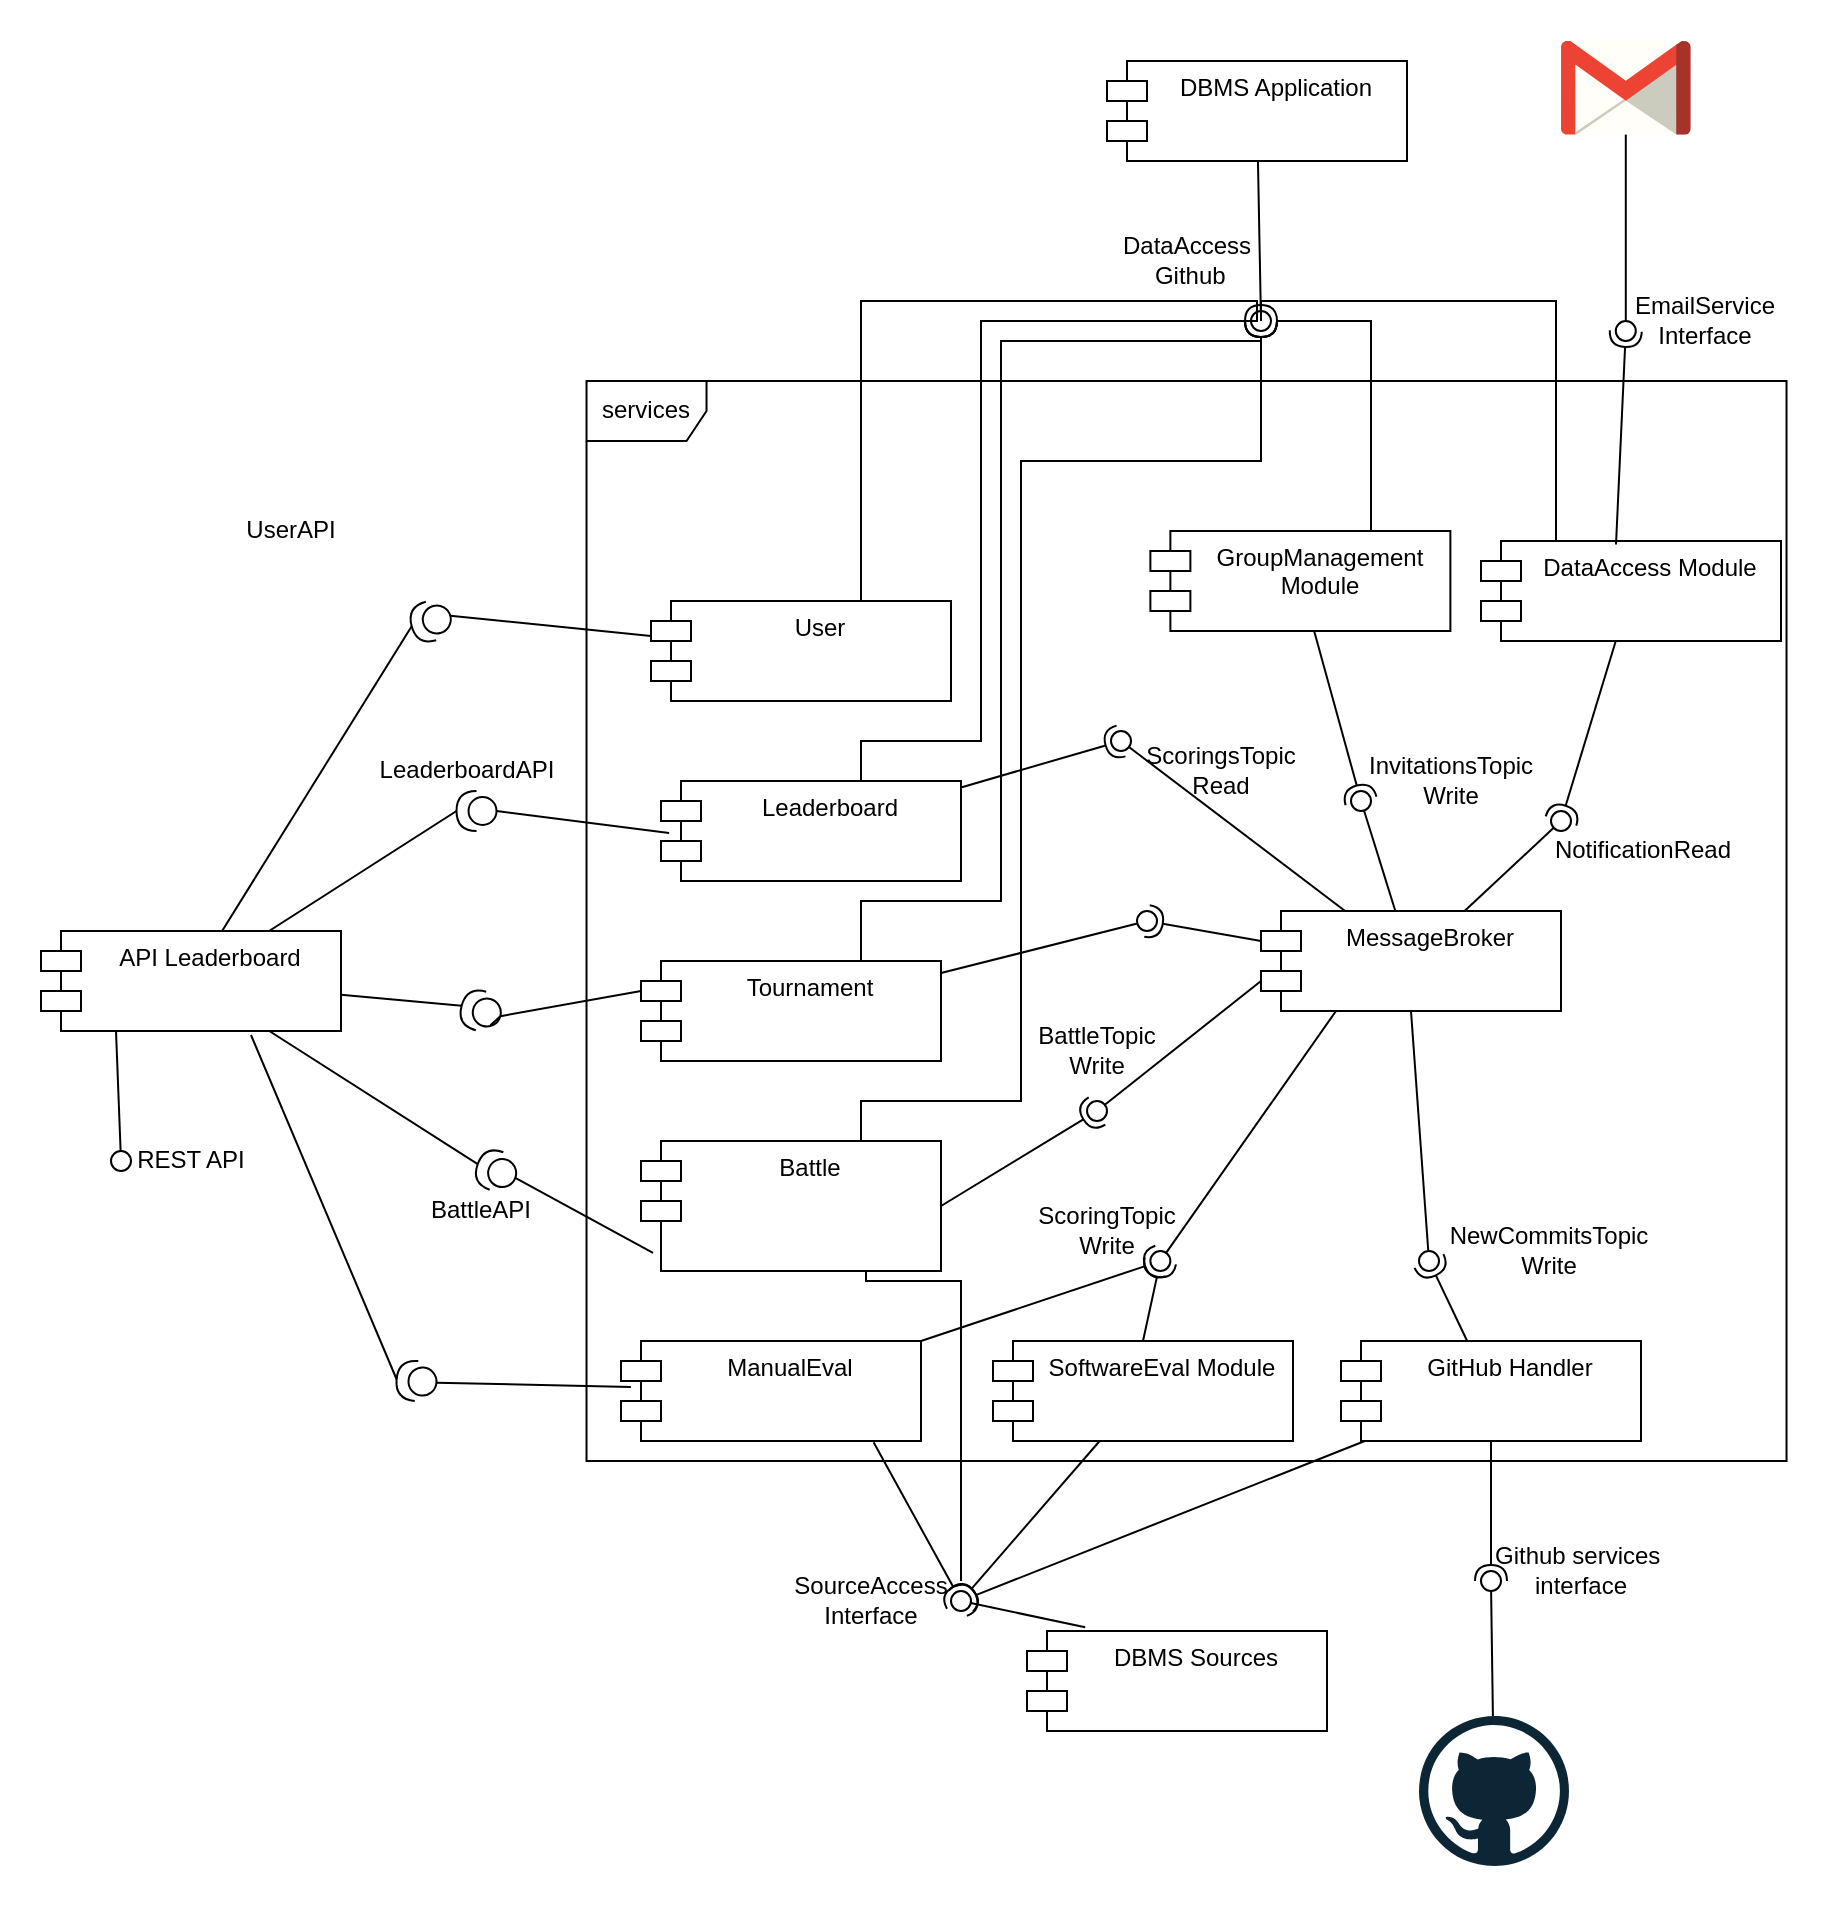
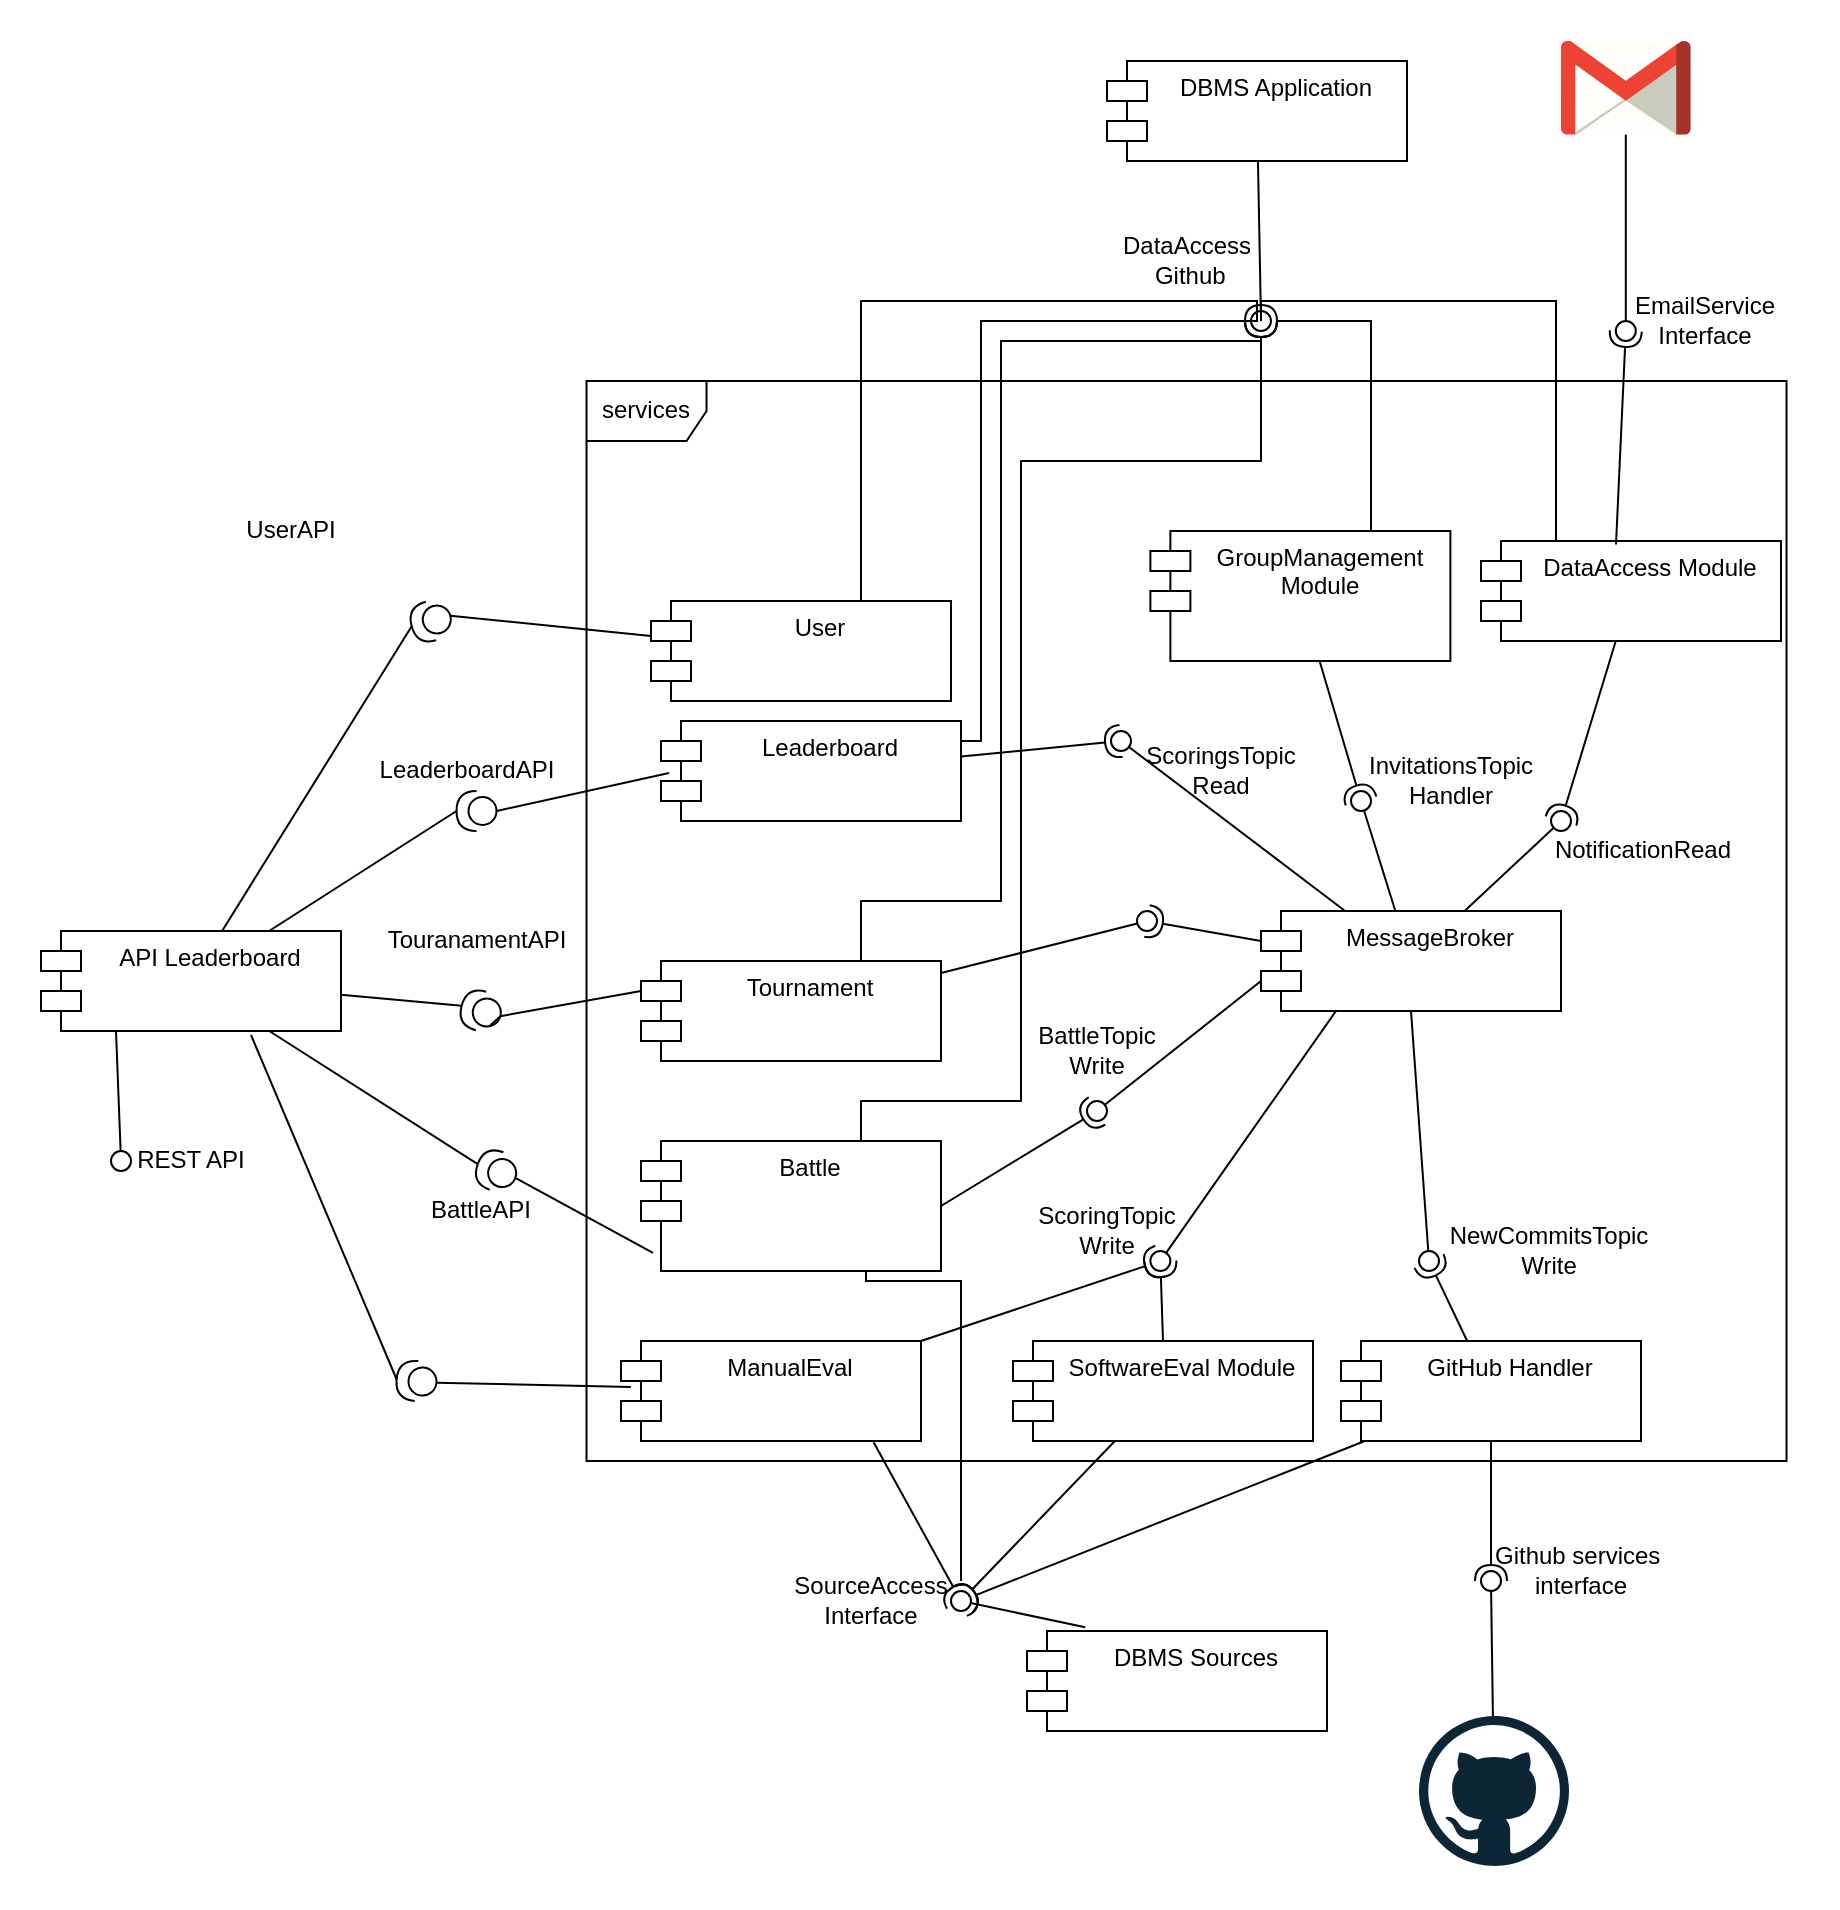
node "GroupManagement Module": size 300x100 -> 300x130
node "InvitationsTopic Write": label "InvitationsTopic Write" -> "InvitationsTopic Handler"
node "Leaderboard": moved (811, 831) -> (811, 771)
node "TouranamentAPI": added
node "SoftwareEval Module": moved (1143, 1391) -> (1163, 1391)
